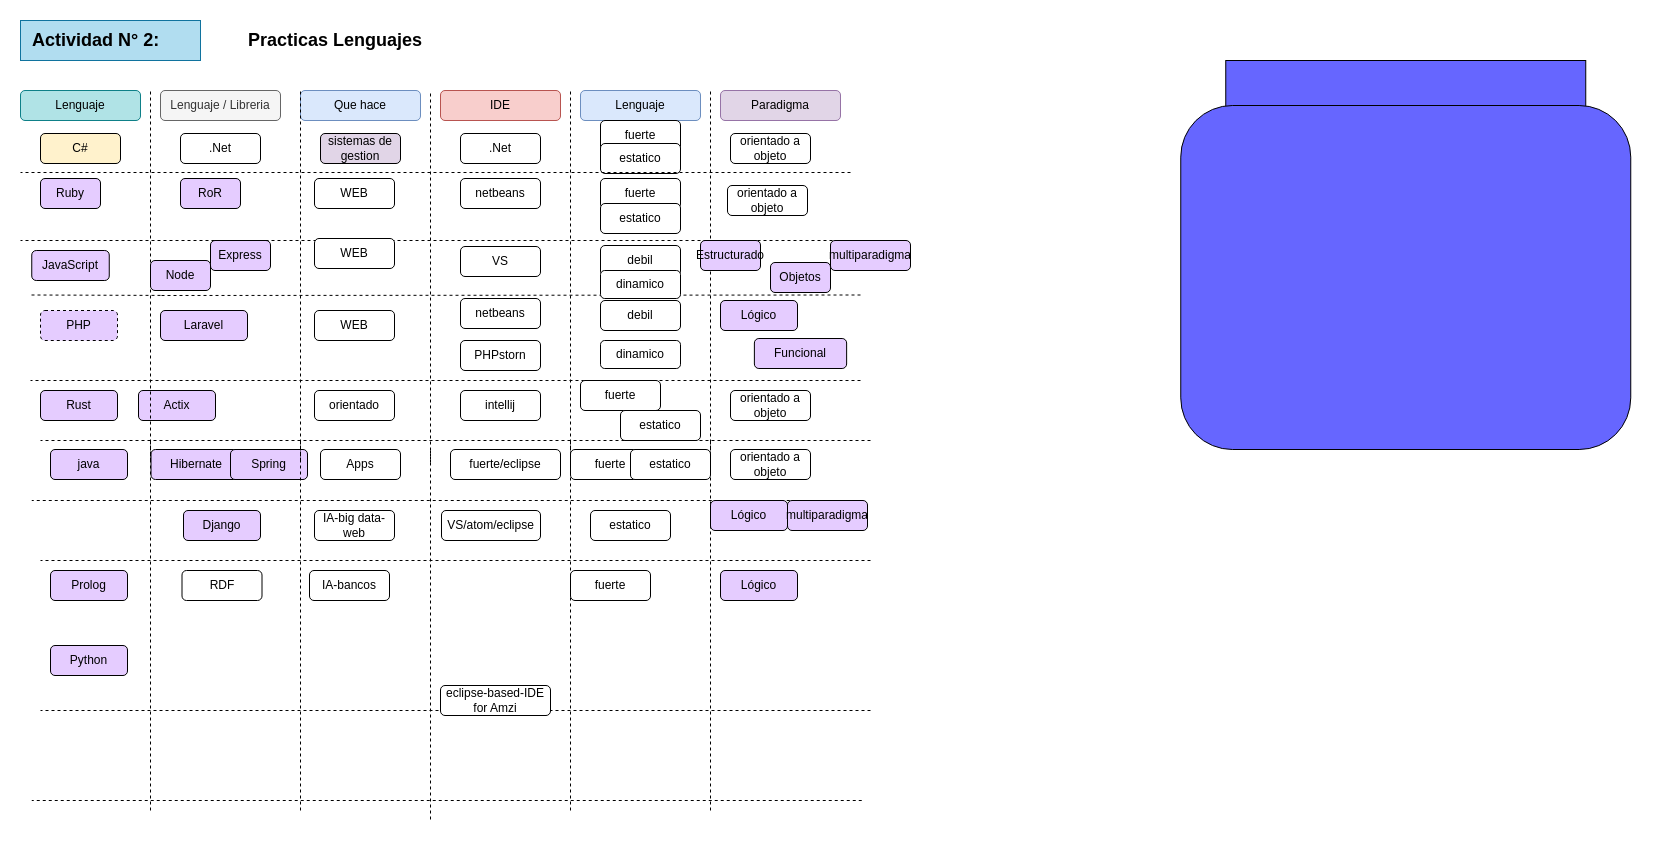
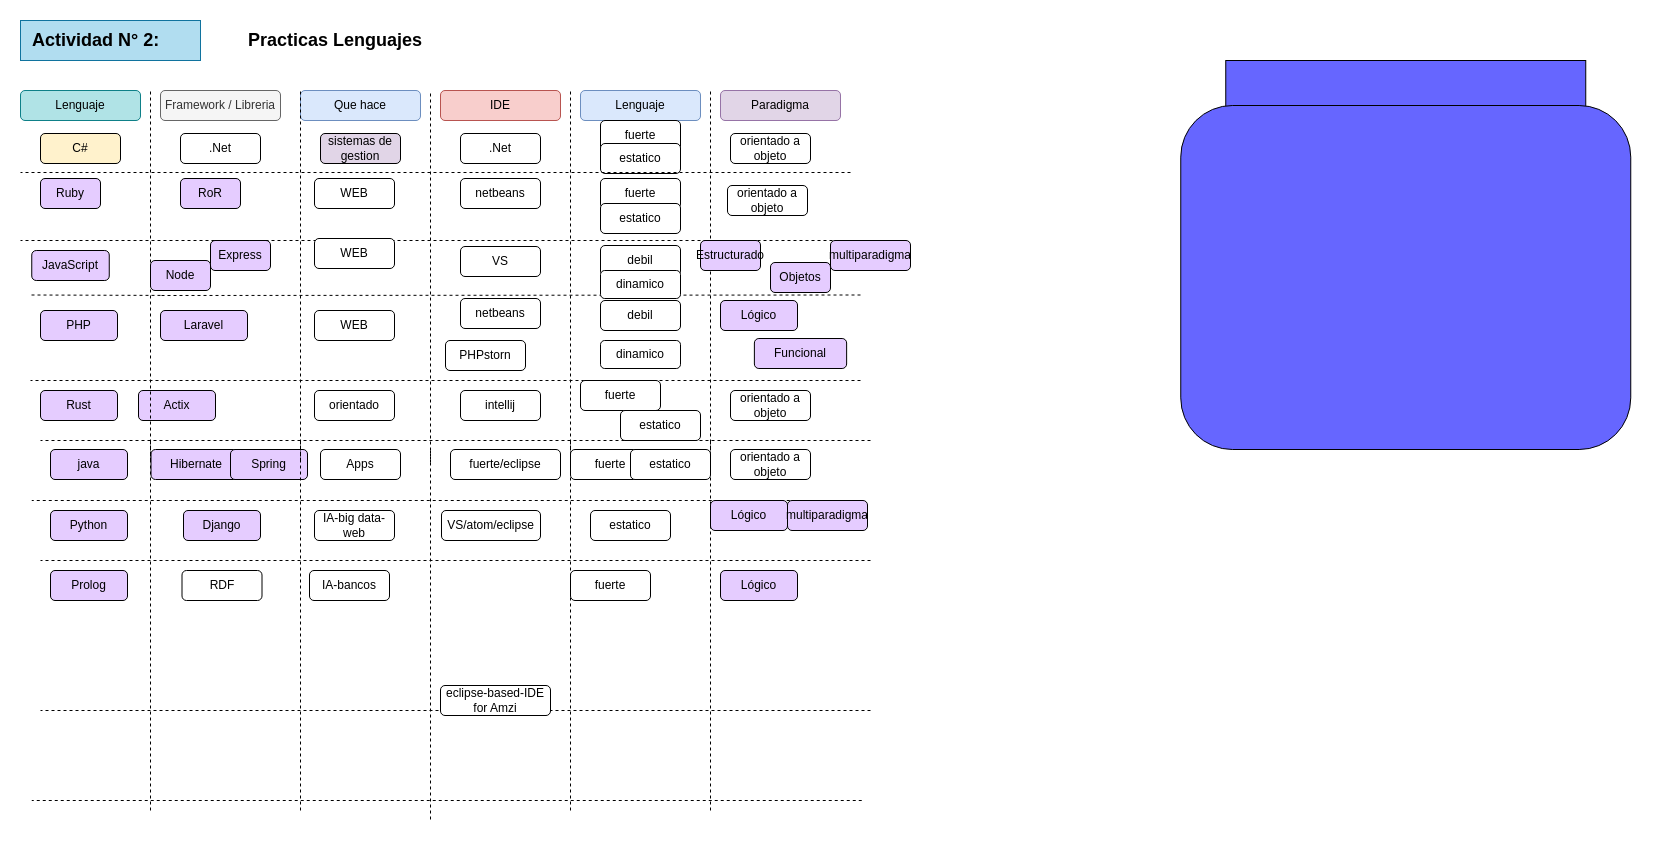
node "Lenguaje / Libreria": label "Lenguaje / Libreria" -> "Framework / Libreria"
node "PHP": style dashed -> solid
node "PHPstorn": moved (501, 356) -> (486, 356)
node "Python": moved (89, 661) -> (89, 526)
